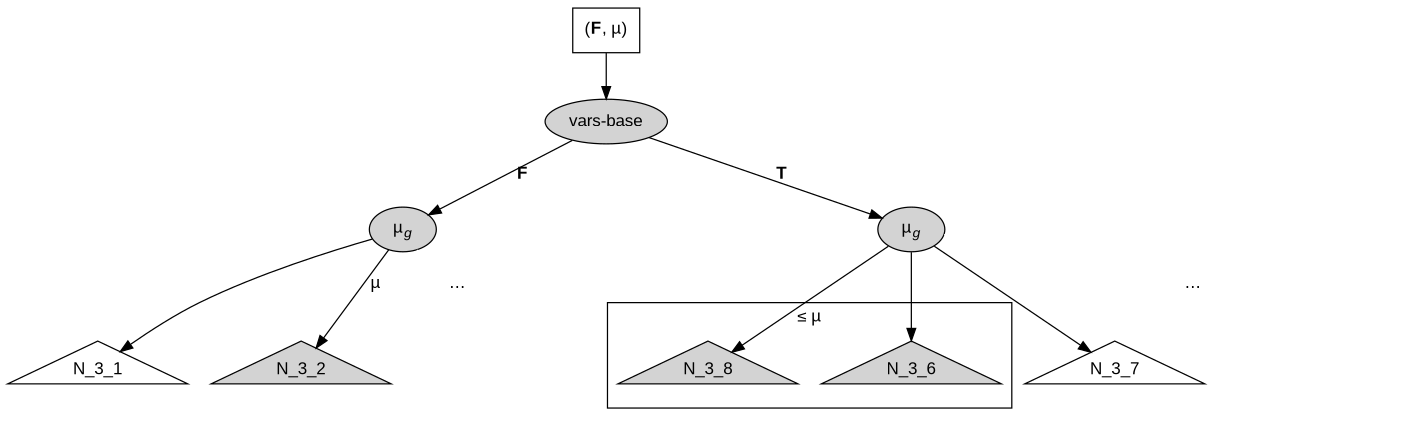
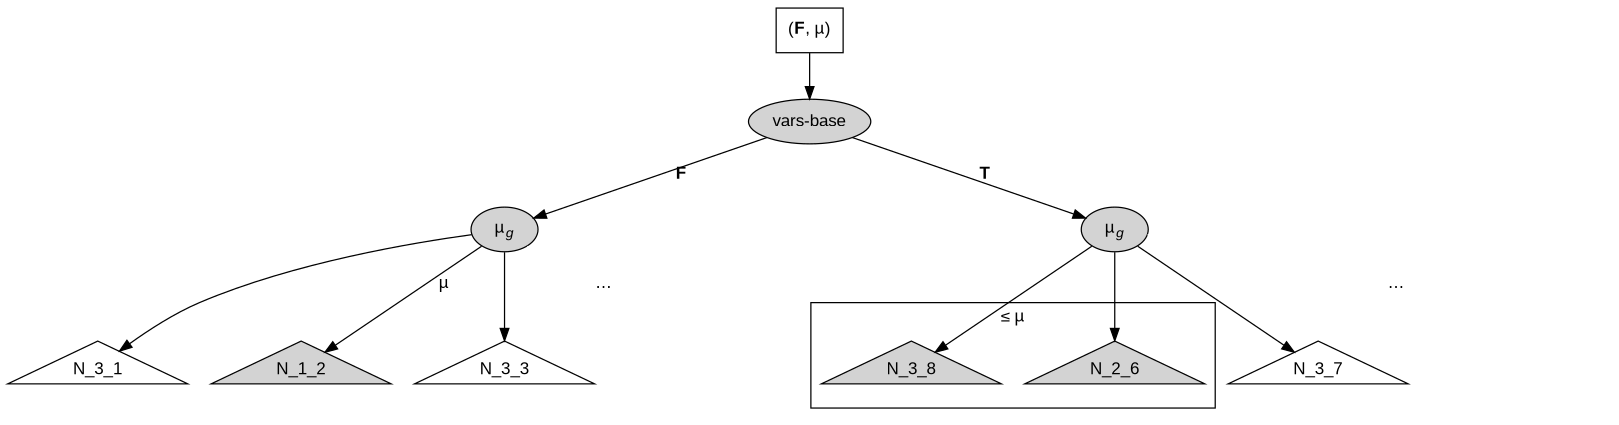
node "N_3_2": label "N_3_2" -> "N_1_2"
node "N_3_3": added
node "N_3_6": label "N_3_6" -> "N_2_6"
